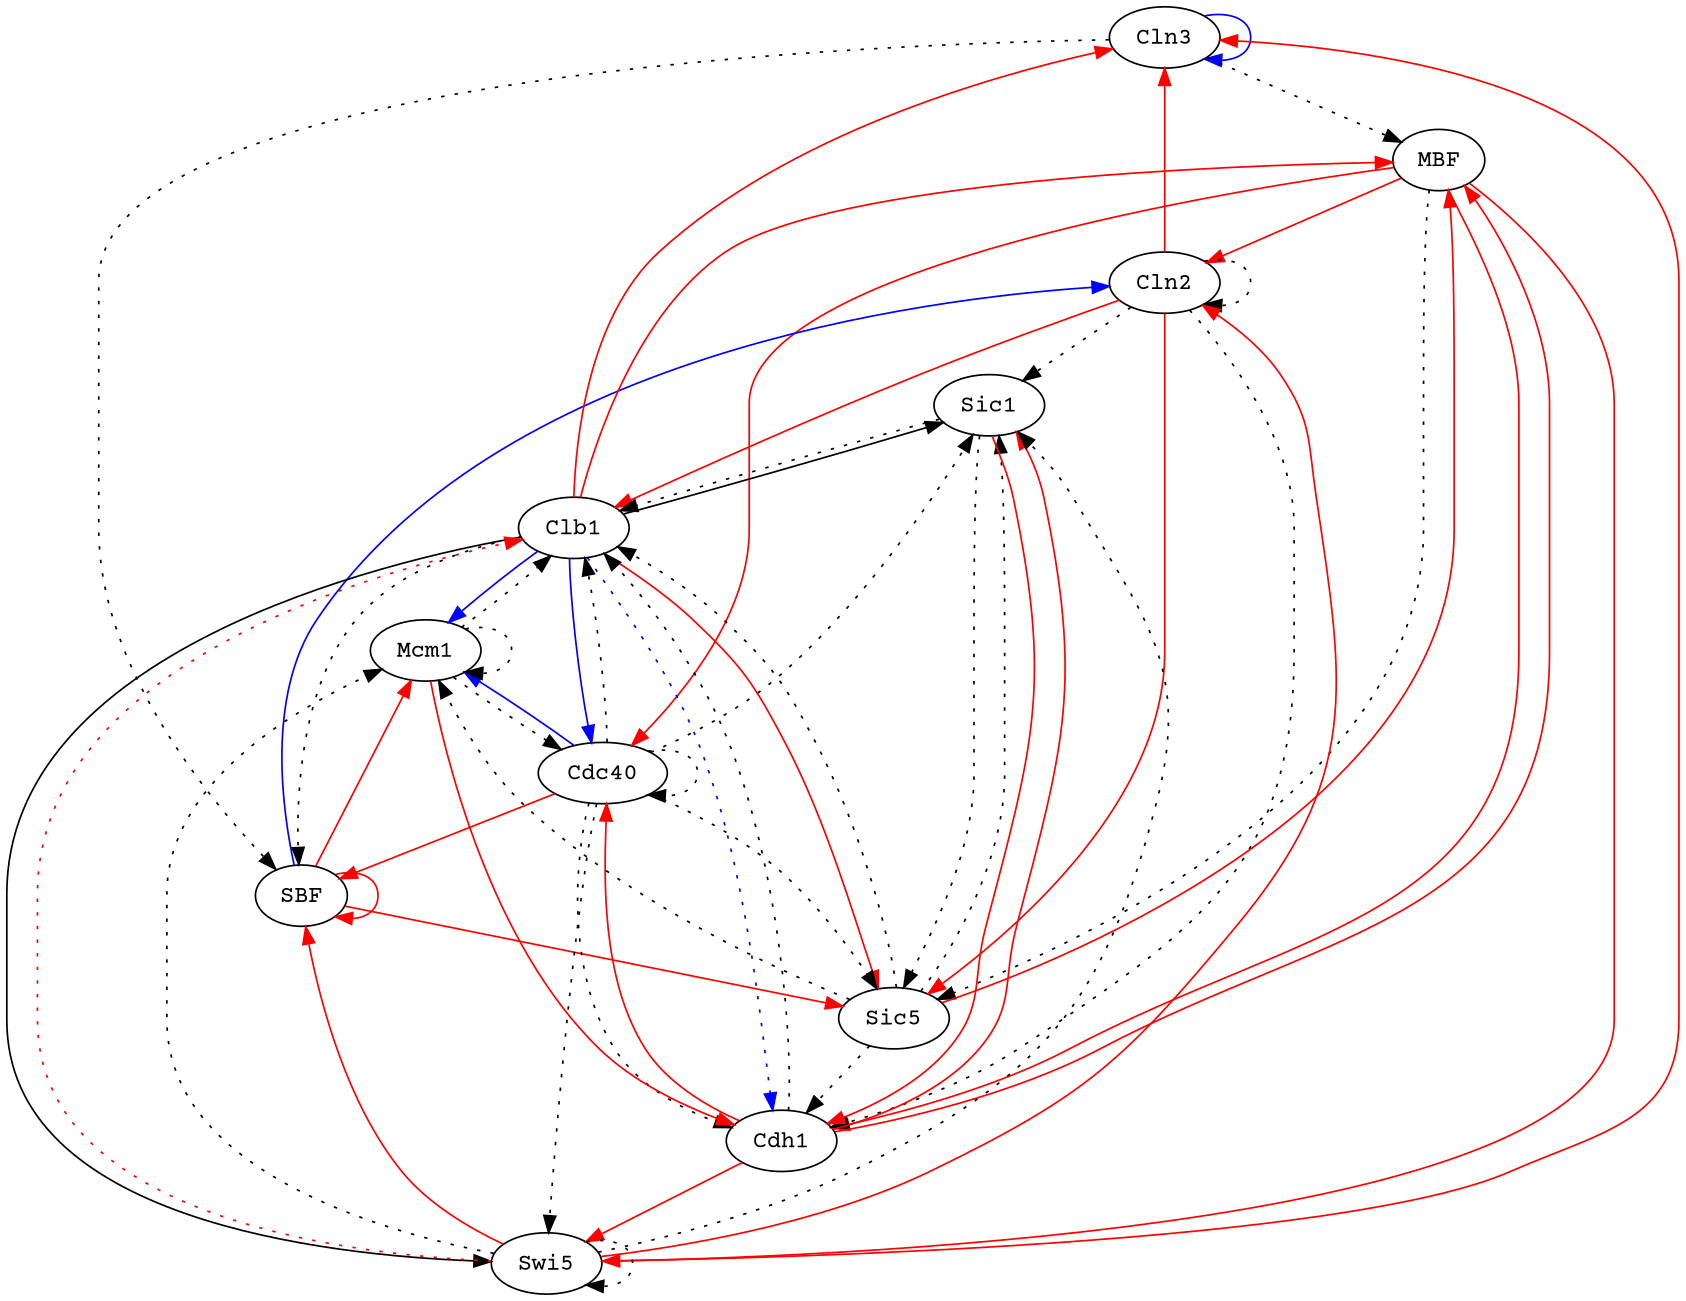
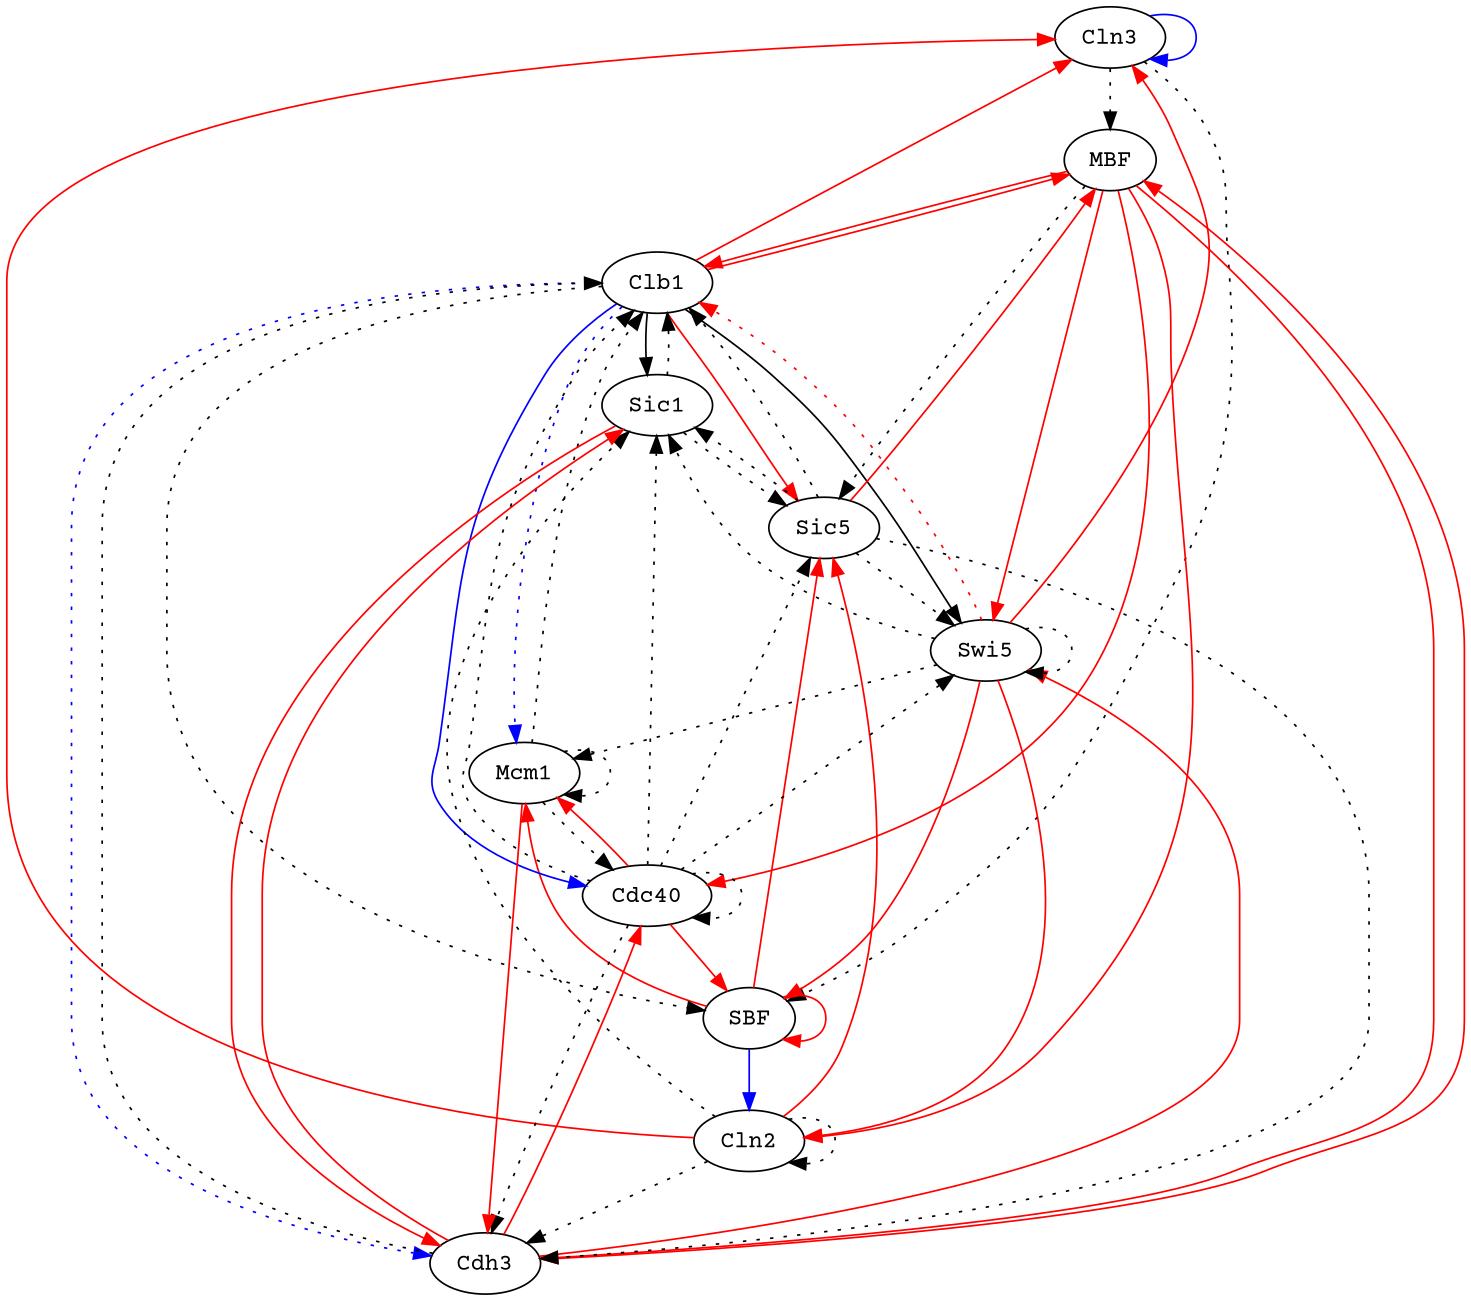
edge "Cln2" -> "Clb1": now "MBF" -> "Clb1"
edge "Clb1" -> "Mcm1": style solid -> dotted
edge "Cdc40" -> "Mcm1": color blue -> red
edge "Sic5" -> "Mcm1": now "Sic5" -> "Swi5"
node "Cdh1": label "Cdh1" -> "Cdh3"
